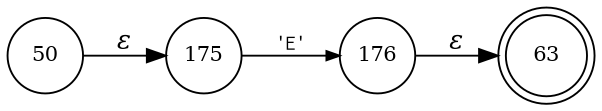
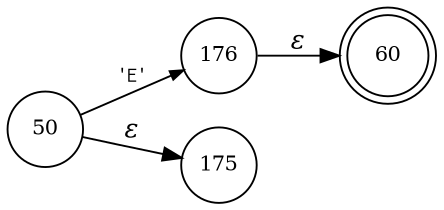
edge "175" -> "176": now "50" -> "176"
node "63": label "63" -> "60"
